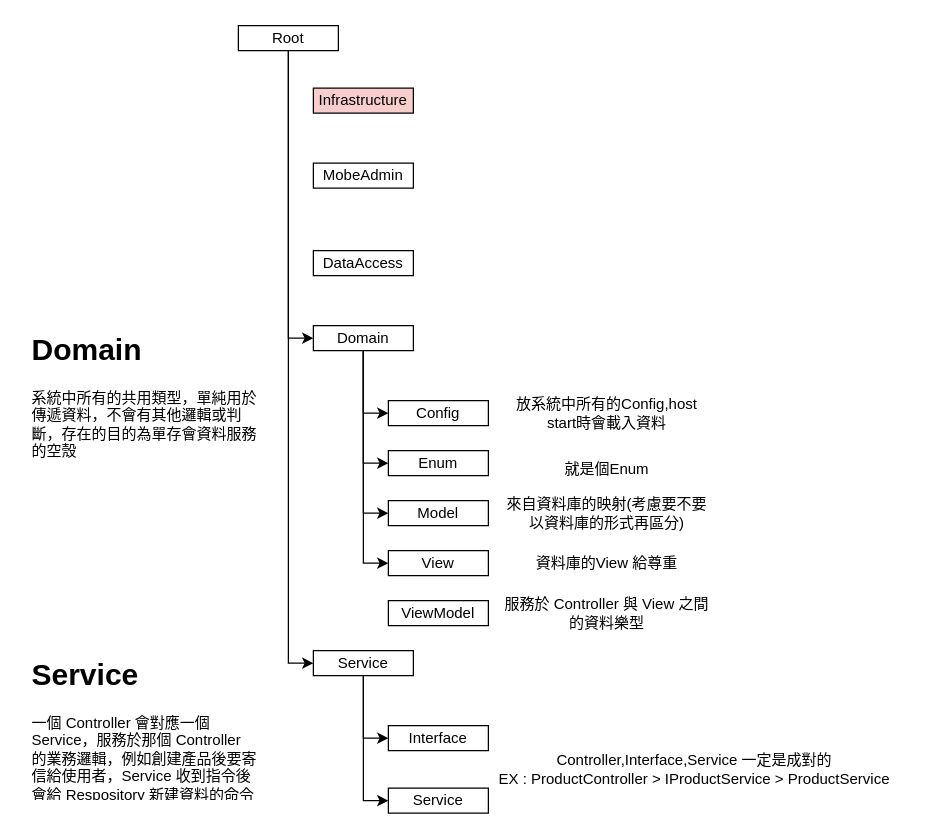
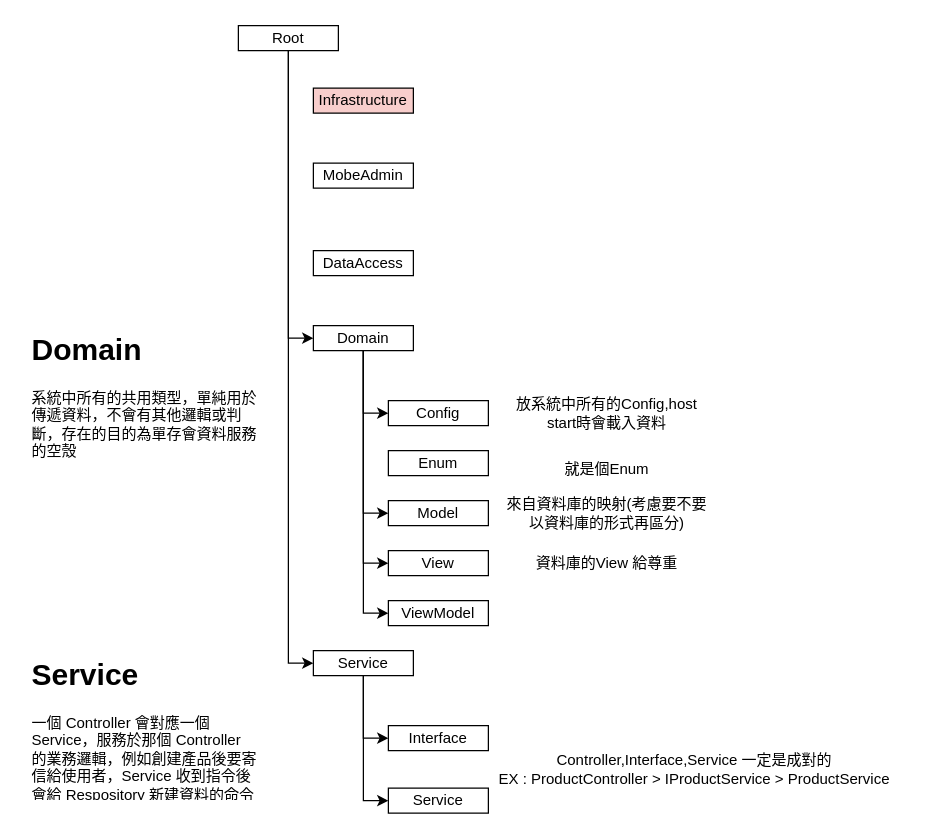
edge "Domain" -> "Enum": removed
edge "Domain" -> "ViewModel": added
node "服務於 Controller 與 View 之間的資料樂型": removed
